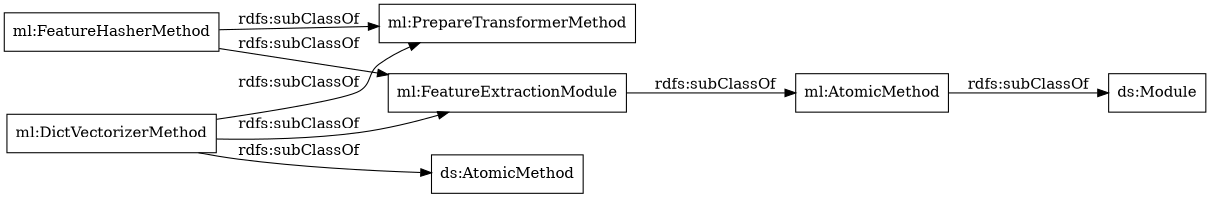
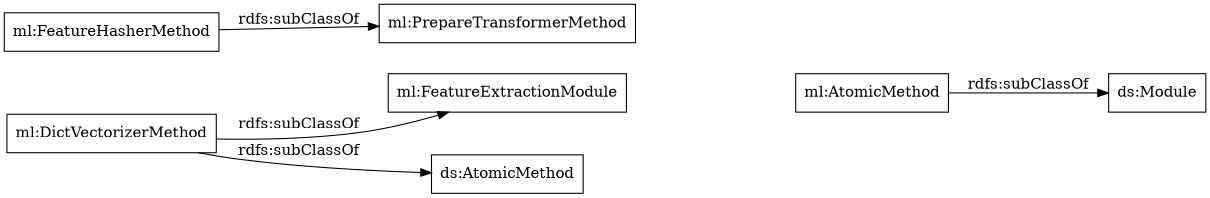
edge "ml:FeatureHasherMethod" -> "ml:FeatureExtractionModule": removed, label "rdfs:subClassOf"
edge "ml:FeatureExtractionModule" -> "ml:AtomicMethod": removed, label "rdfs:subClassOf"
edge "ml:DictVectorizerMethod" -> "ml:PrepareTransformerMethod": removed, label "rdfs:subClassOf"
